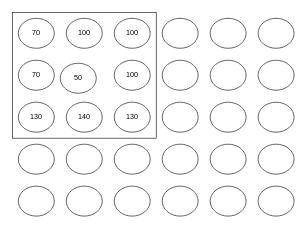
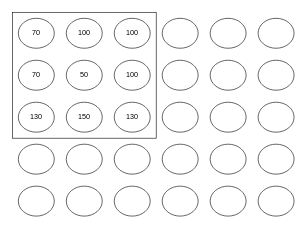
node "50": moved (78, 78) -> (84, 75)
node "140": label "140" -> "150"
